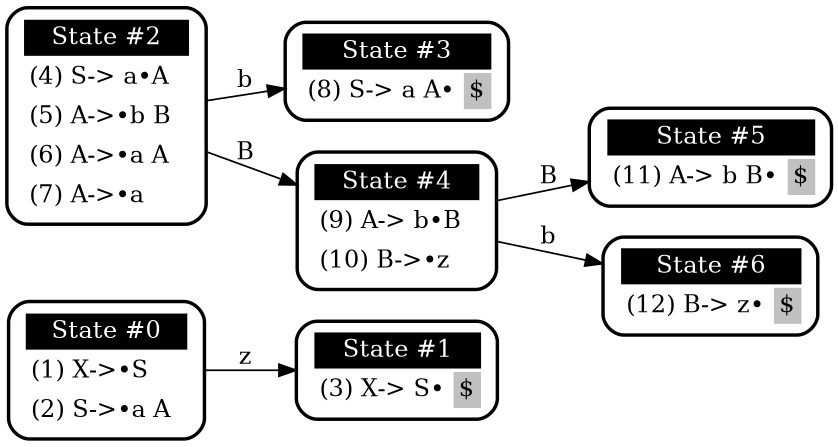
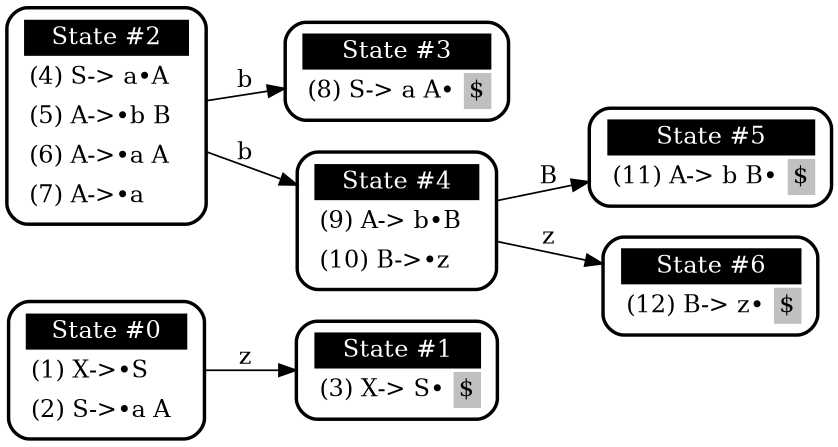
edge "State #2" -> "State #4": label "B" -> "b"
edge "State #4" -> "State #6": label "b" -> "z"
